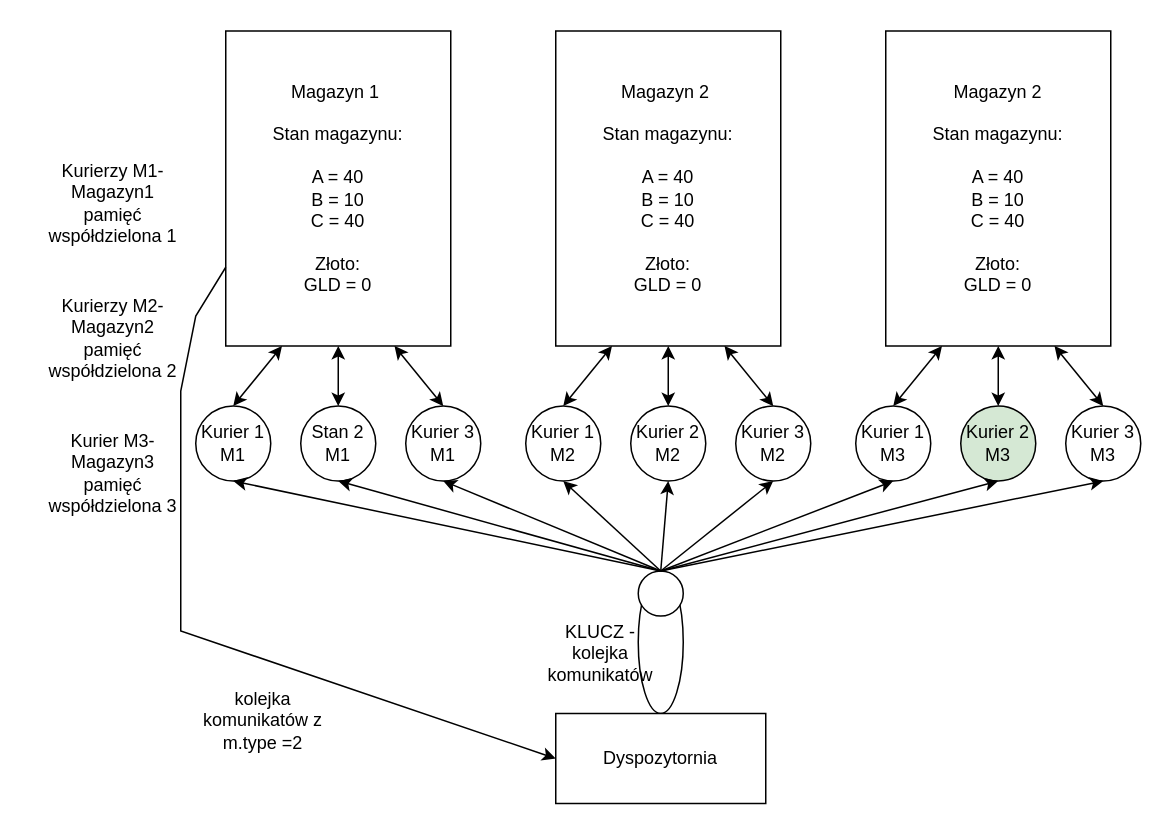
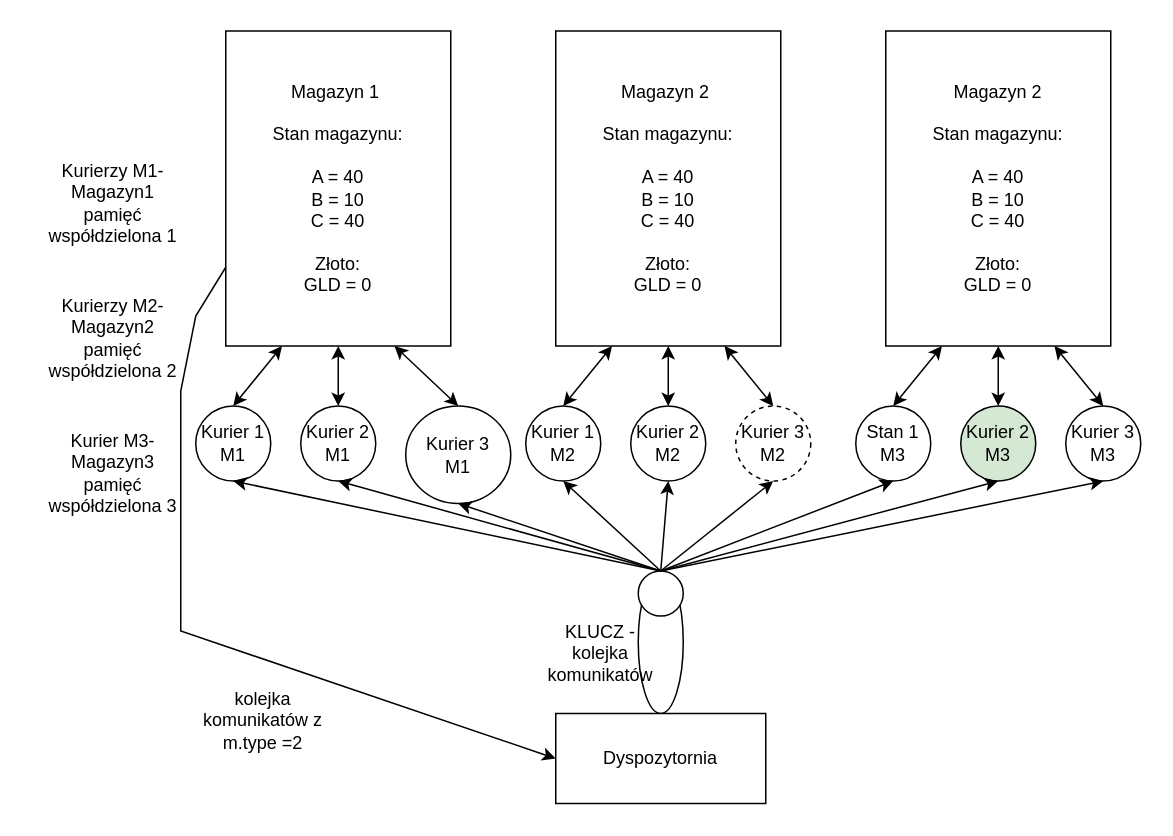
node "Stan 2 M1": label "Stan 2 M1" -> "Kurier 2 M1"
node "Kurier 3 M1": size 75x75 -> 105x98
node "Kurier 3 M2": style solid -> dashed
node "Kurier 1 M3": label "Kurier 1 M3" -> "Stan 1 M3"
